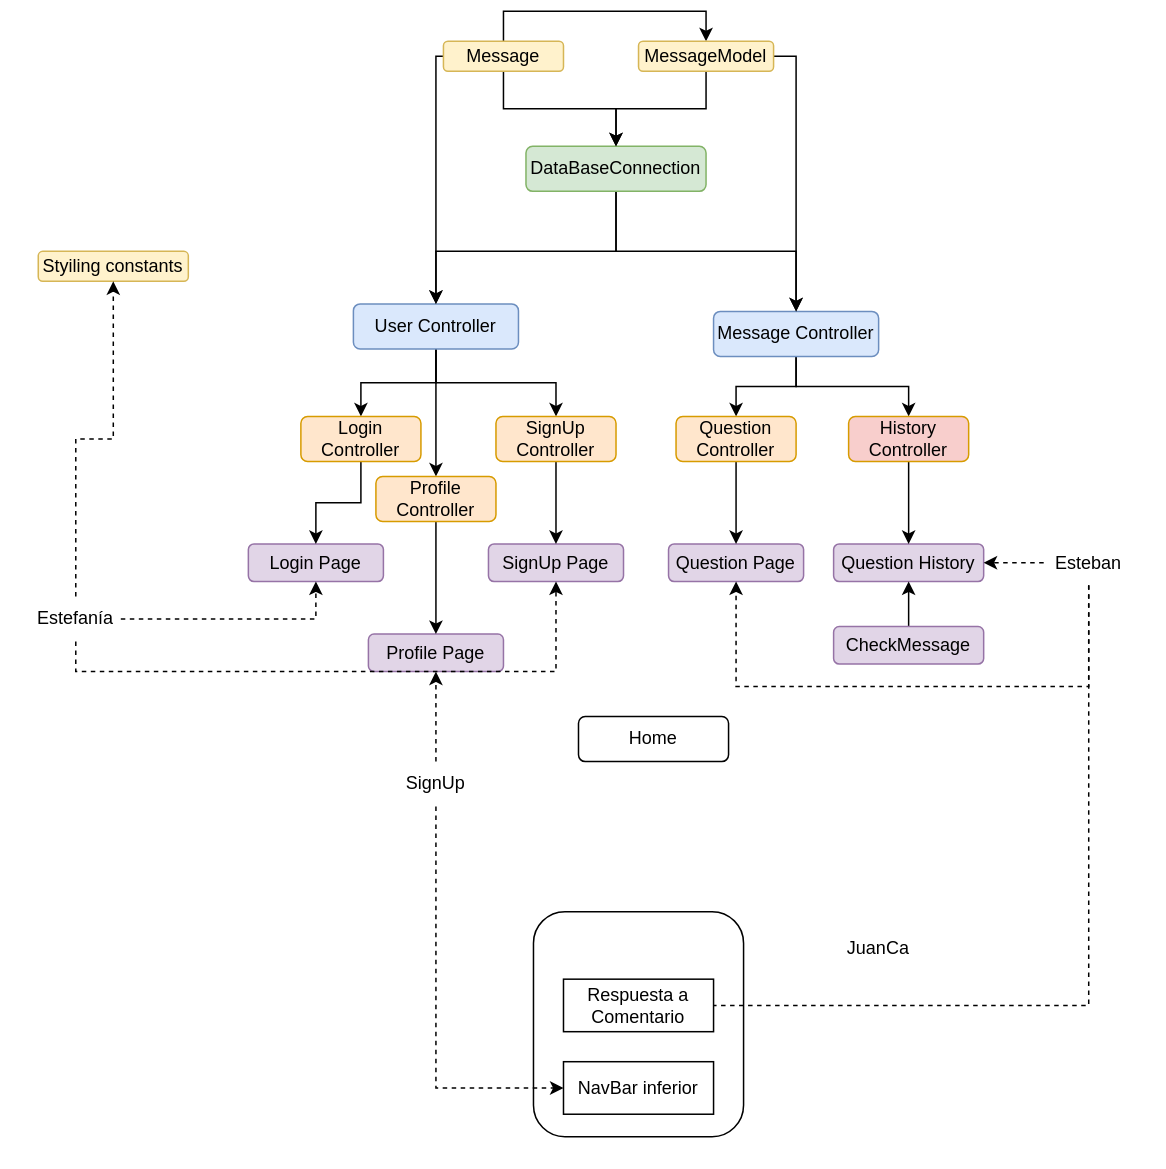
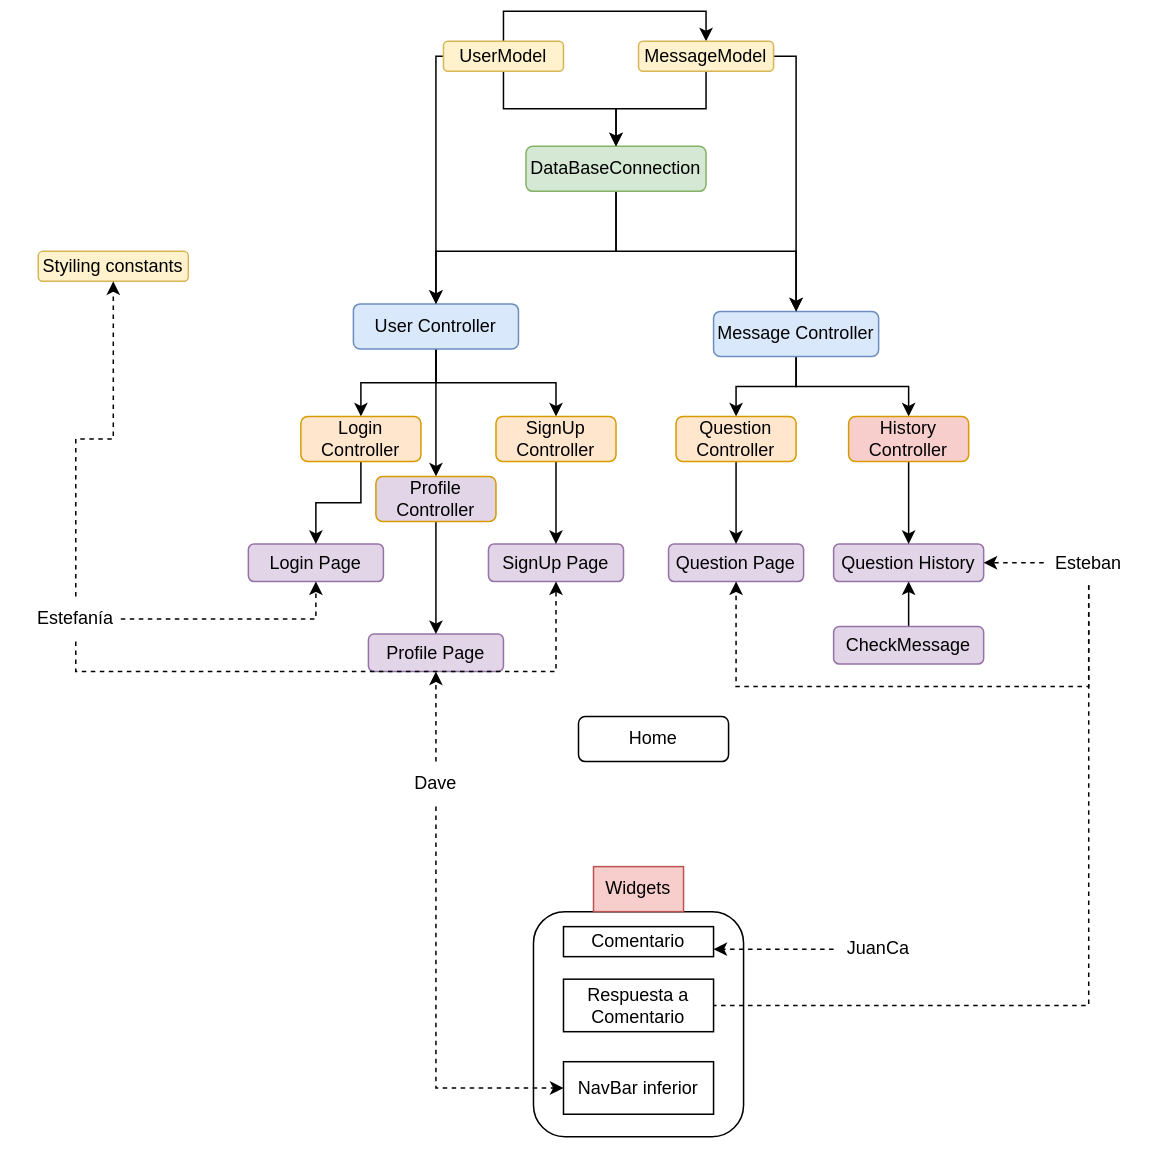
node "Message": label "Message" -> "UserModel"
node "Profile Controller": fillcolor #ffe6cc -> #e1d5e7
node "SignUp": label "SignUp" -> "Dave"
node "Widgets": added
node "Comentario": added
edge "JuanCa" -> "Comentario": added
